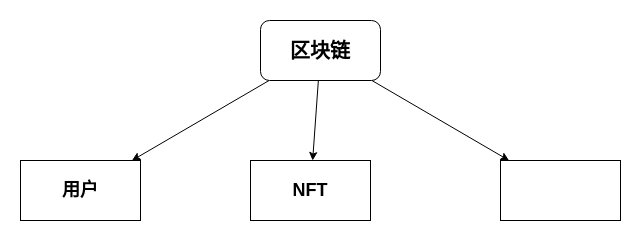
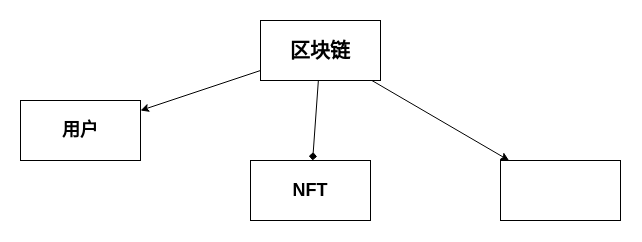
node "区块链": shape rounded rectangle -> rectangle
edge "区块链" -> "NFT": arrowhead classic -> diamond
node "用户": moved (81, 191) -> (81, 131)
